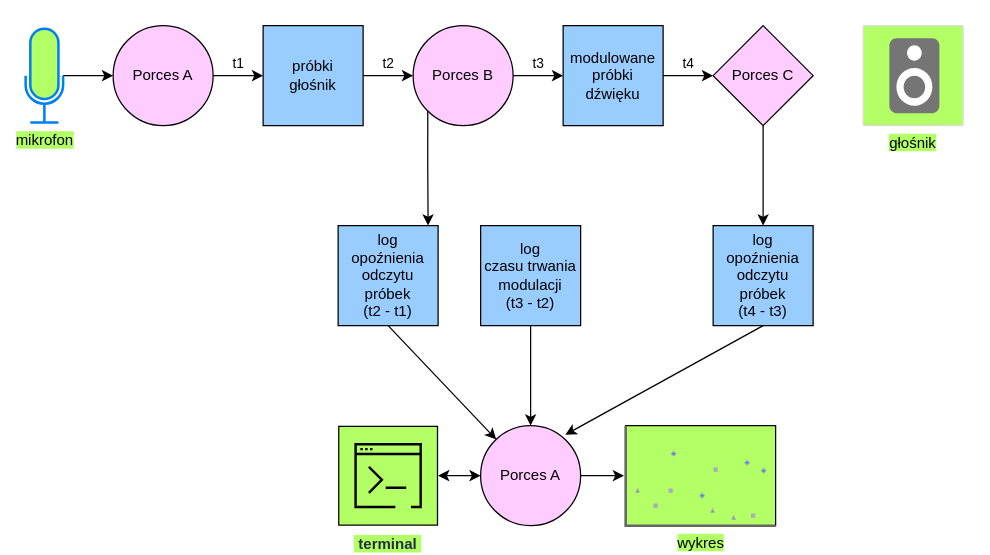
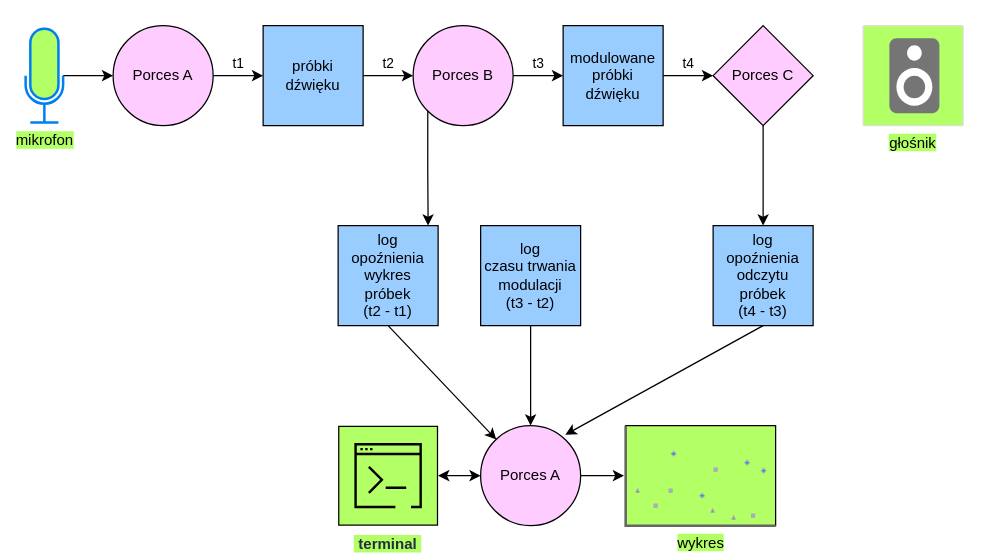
node "próbki głośnik": label "próbki głośnik" -> "próbki dźwięku"
node "log opoźnienia odczytu próbek (t2 - t1)": label "log opoźnienia odczytu próbek (t2 - t1)" -> "log opoźnienia wykres próbek (t2 - t1)"
